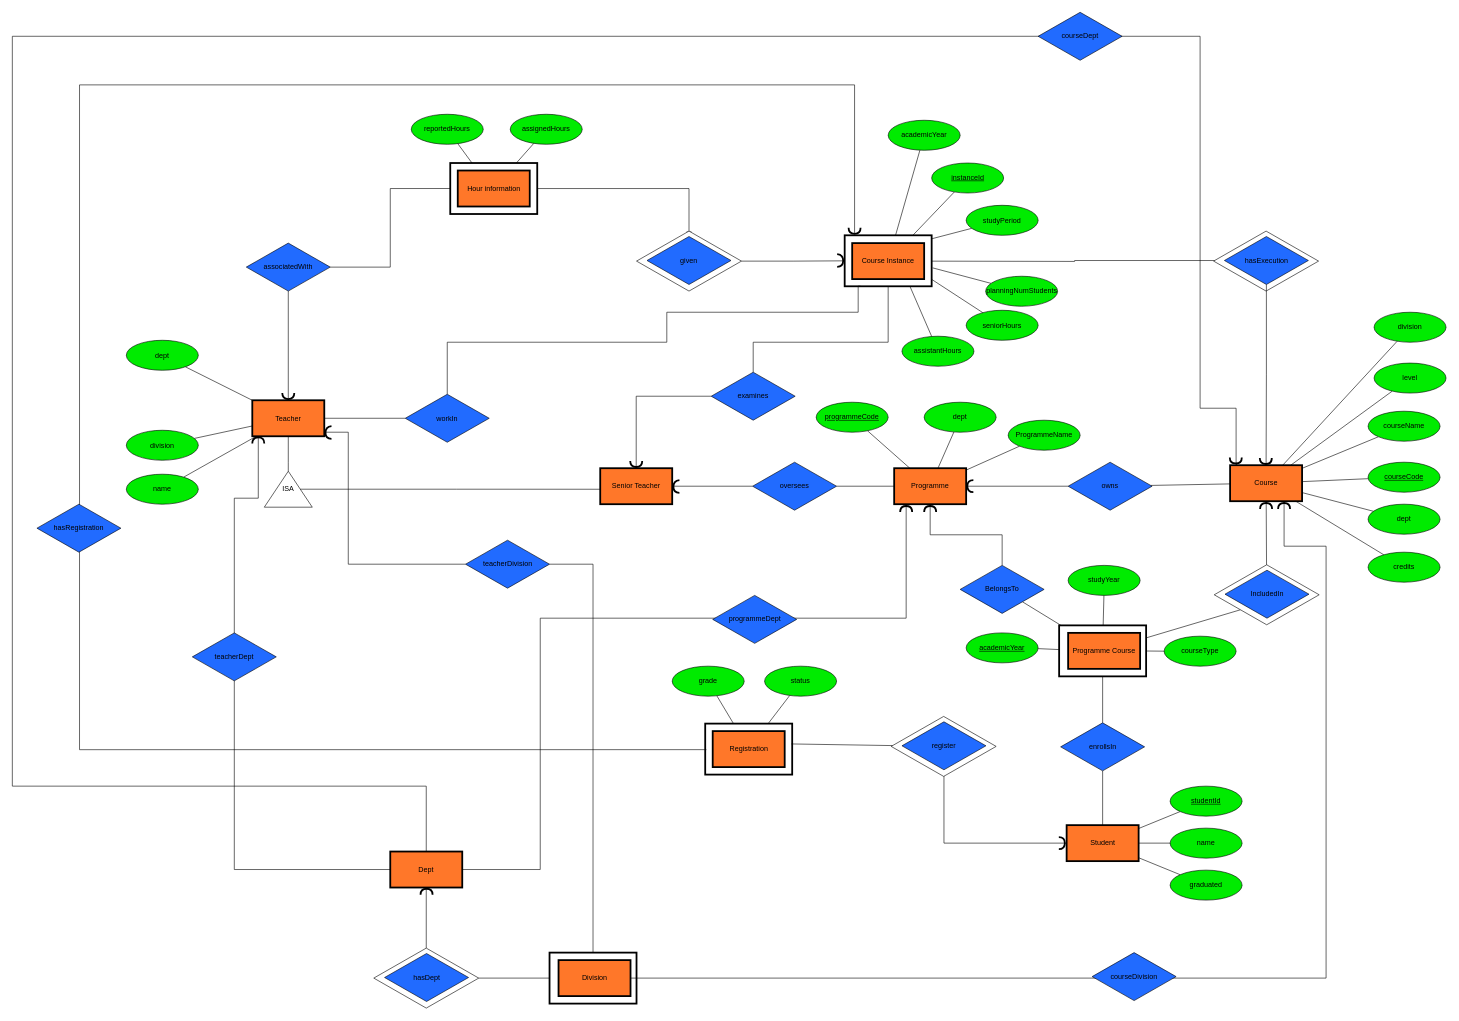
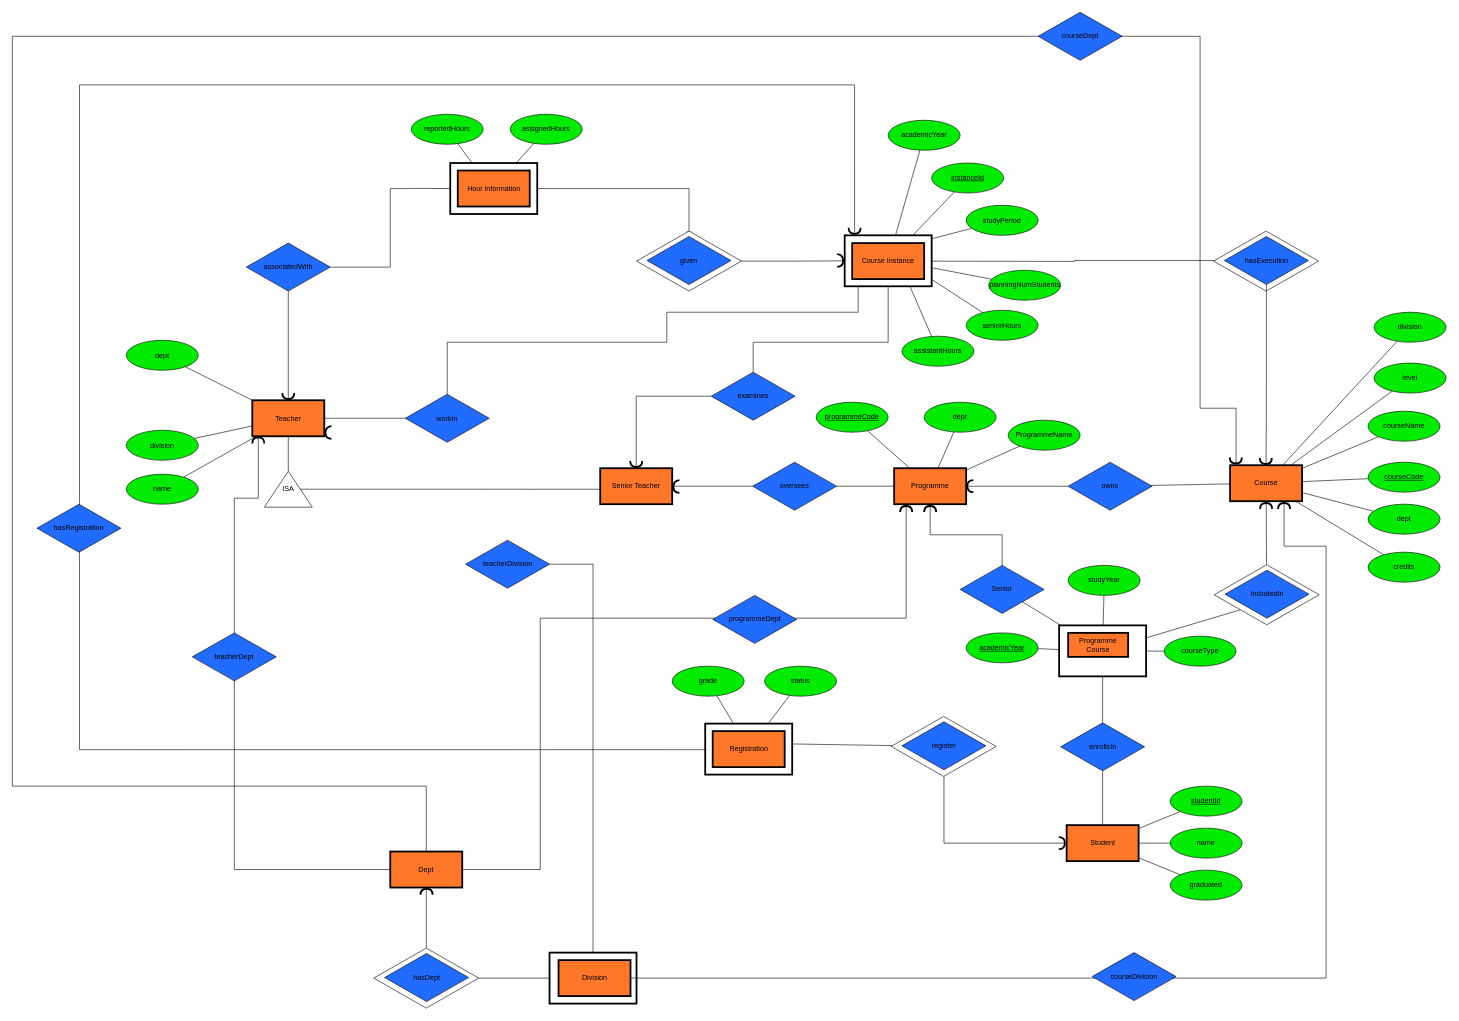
node "planningNumStudents": moved (1022, 291) -> (1025, 285)
edge "Teacher" -- "teacherDivision": removed
node "BelongsTo": label "BelongsTo" -> "Senior"
node "Programme Course": size 72x36 -> 60x24
